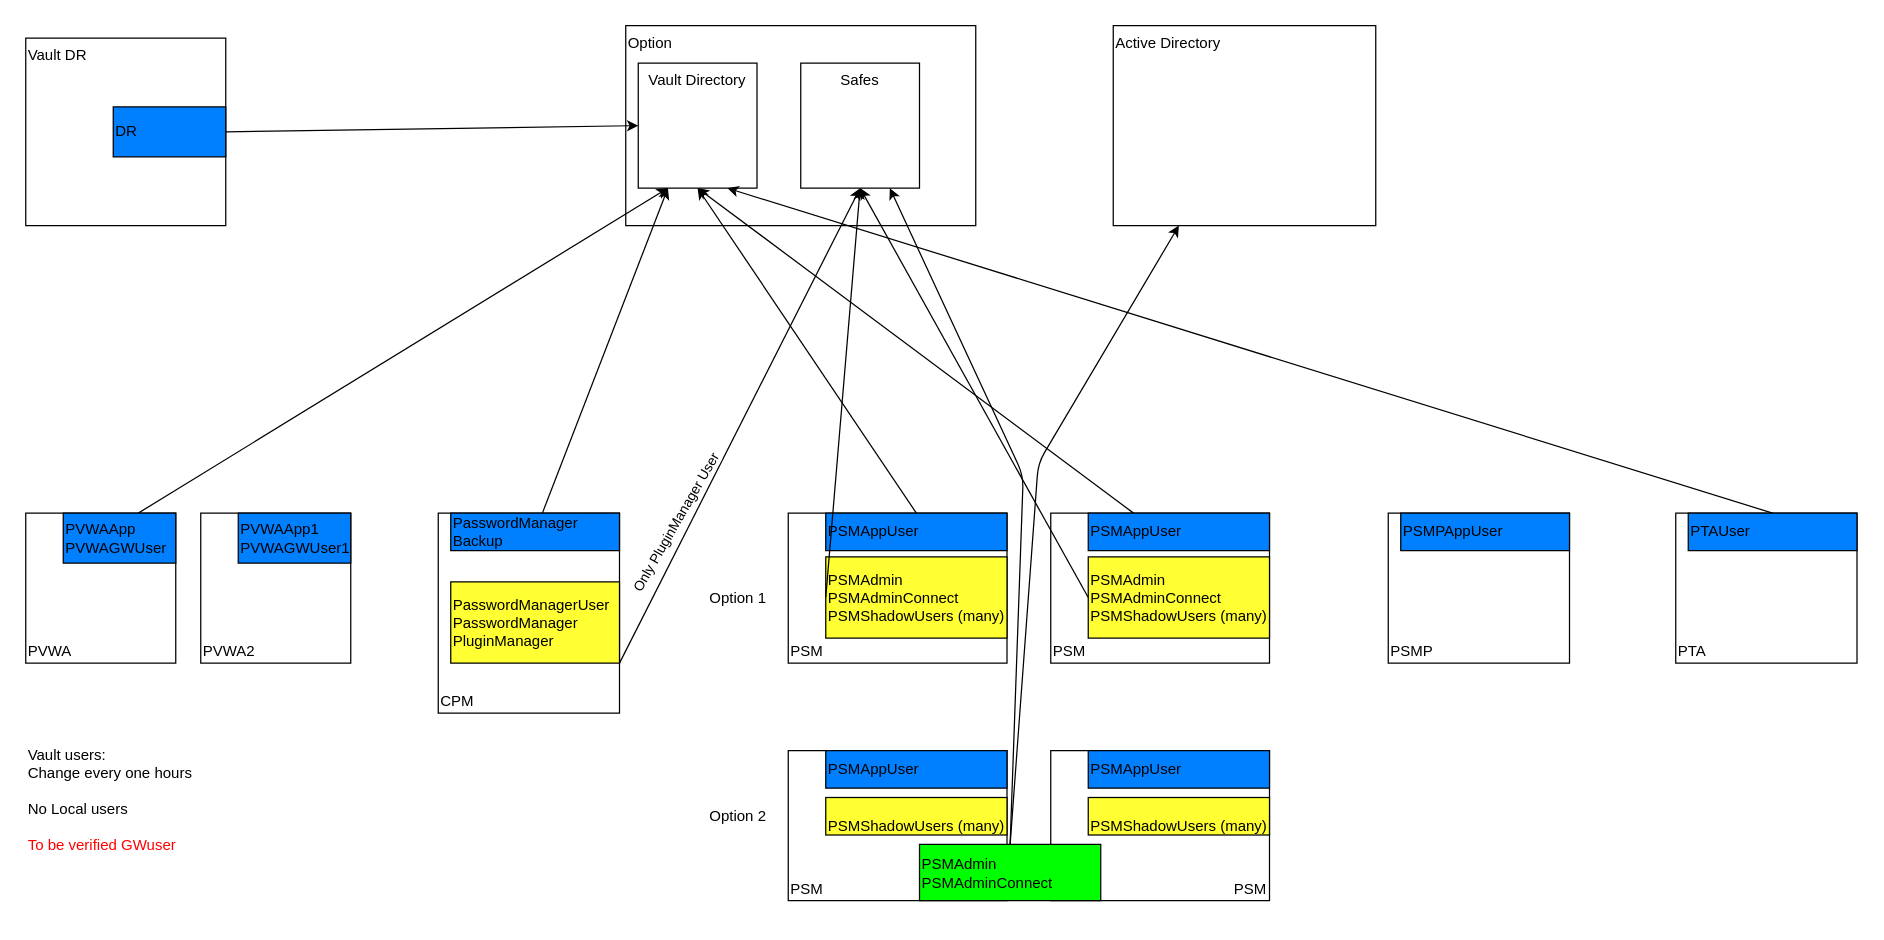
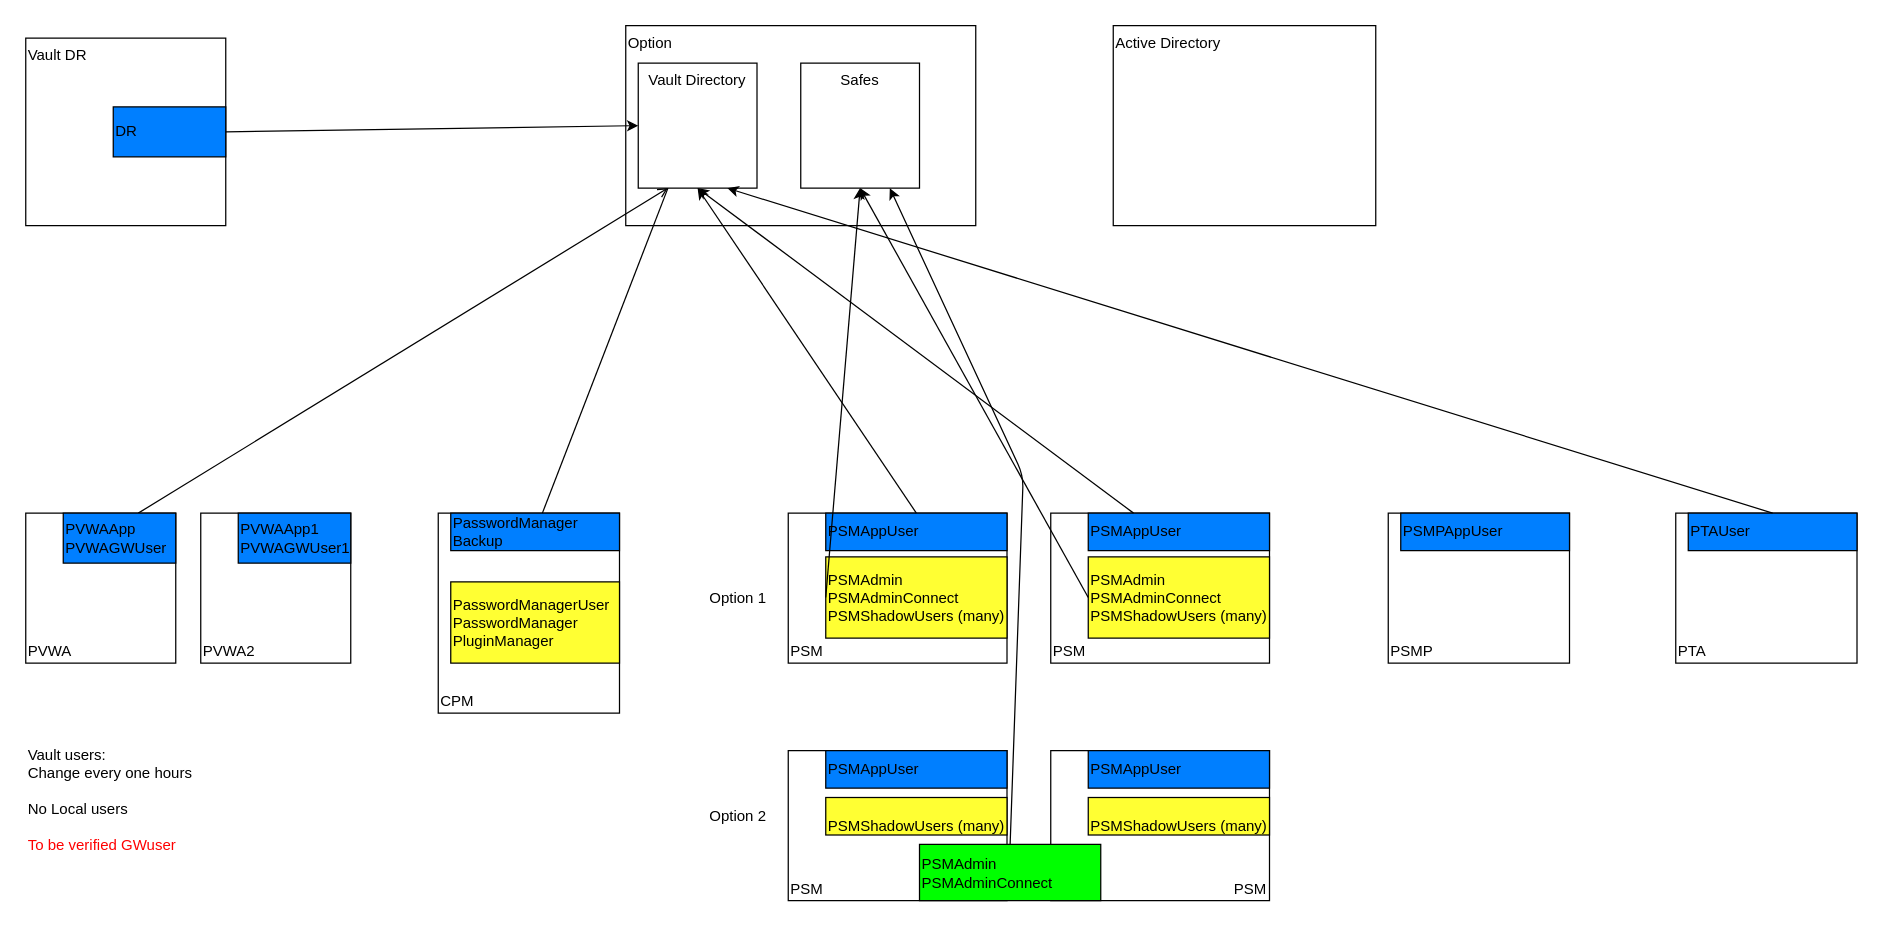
edge "PVWA" -> "Vault Directory": arrowhead classic -> open
edge "PasswordManager Backup" -> "Vault Directory": arrowhead classic -> none
edge "PasswordManagerUser PasswordManager PluginManager" -> "Safes": removed, label "Only PluginManager User"
edge "PSMAdmin PSMAdminConnect" -> "Active Directory": removed
